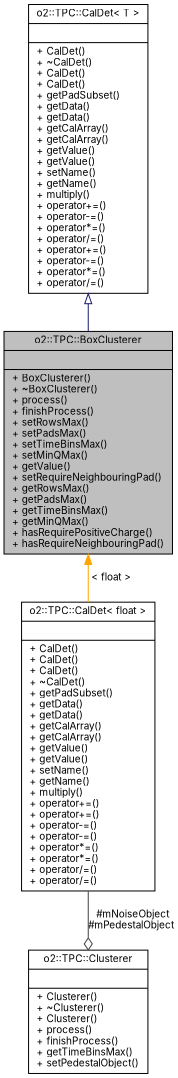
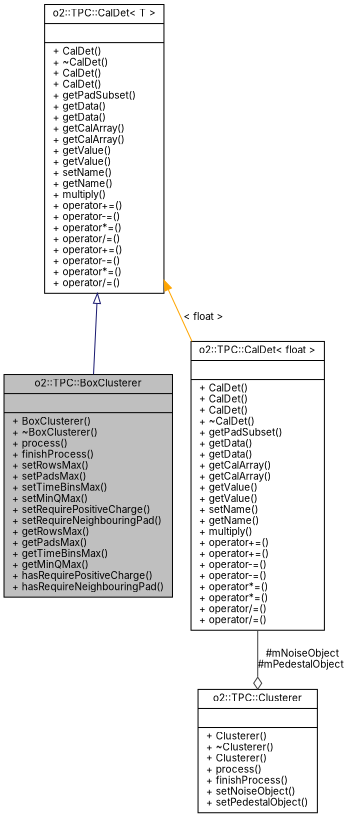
node "o2::TPC::BoxClusterer": text "+ getValue()" -> "+ setRequirePositiveCharge()"
edge "o2::TPC::CalDet< float >" -> "o2::TPC::BoxClusterer": now "o2::TPC::CalDet< float >" -> "o2::TPC::CalDet< T >"
node "o2::TPC::Clusterer": text "+ getTimeBinsMax()" -> "+ setNoiseObject()"
